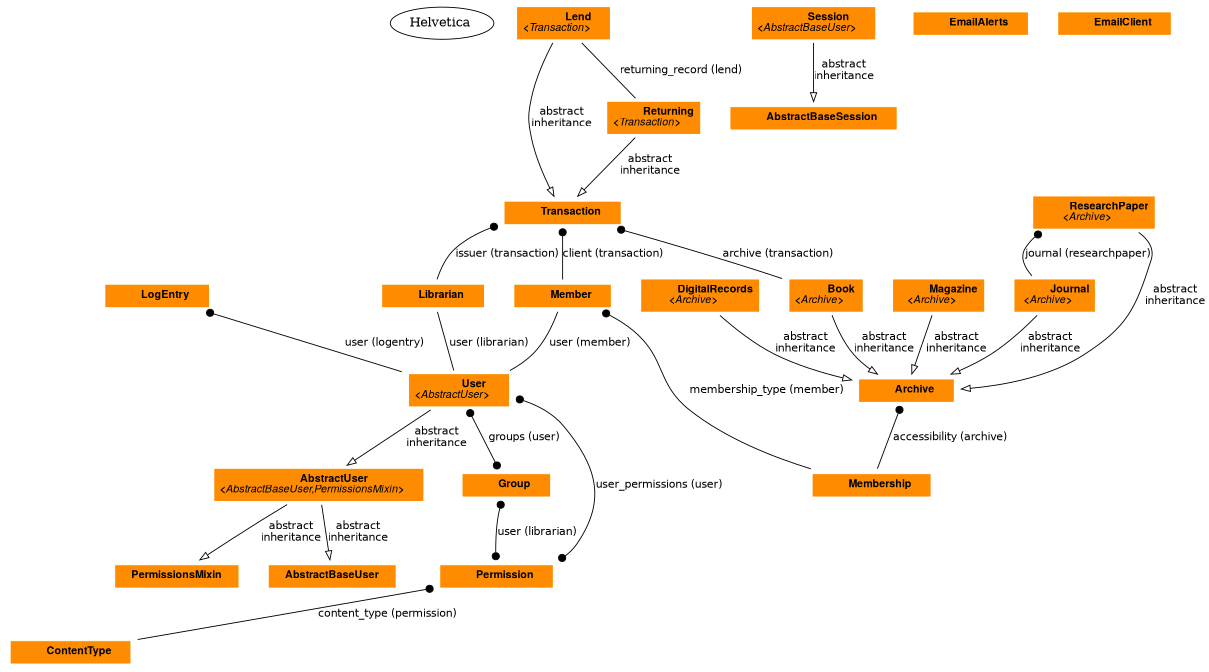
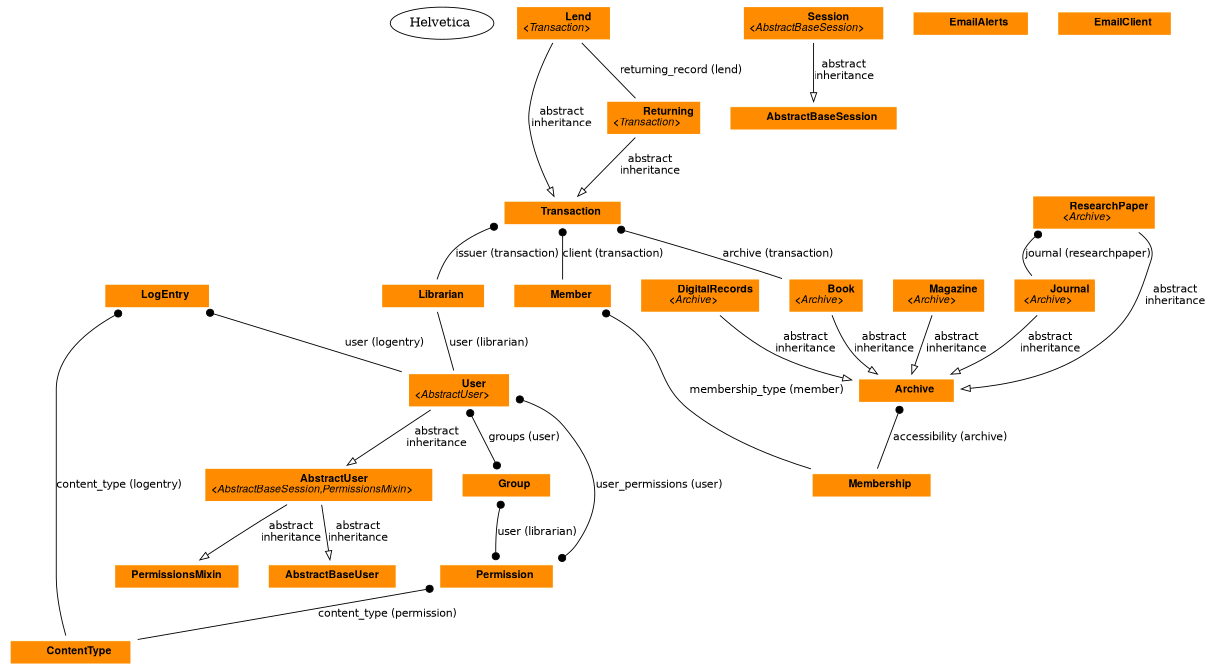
node "Session": text "AbstractBaseUser" -> "AbstractBaseSession"
edge "Member" -- "User": removed, label "user (member)"
edge "LogEntry" -- "ContentType": added, label "content_type (logentry)"
node "AbstractUser": text "AbstractBaseUser,PermissionsMixin" -> "AbstractBaseSession,PermissionsMixin"
